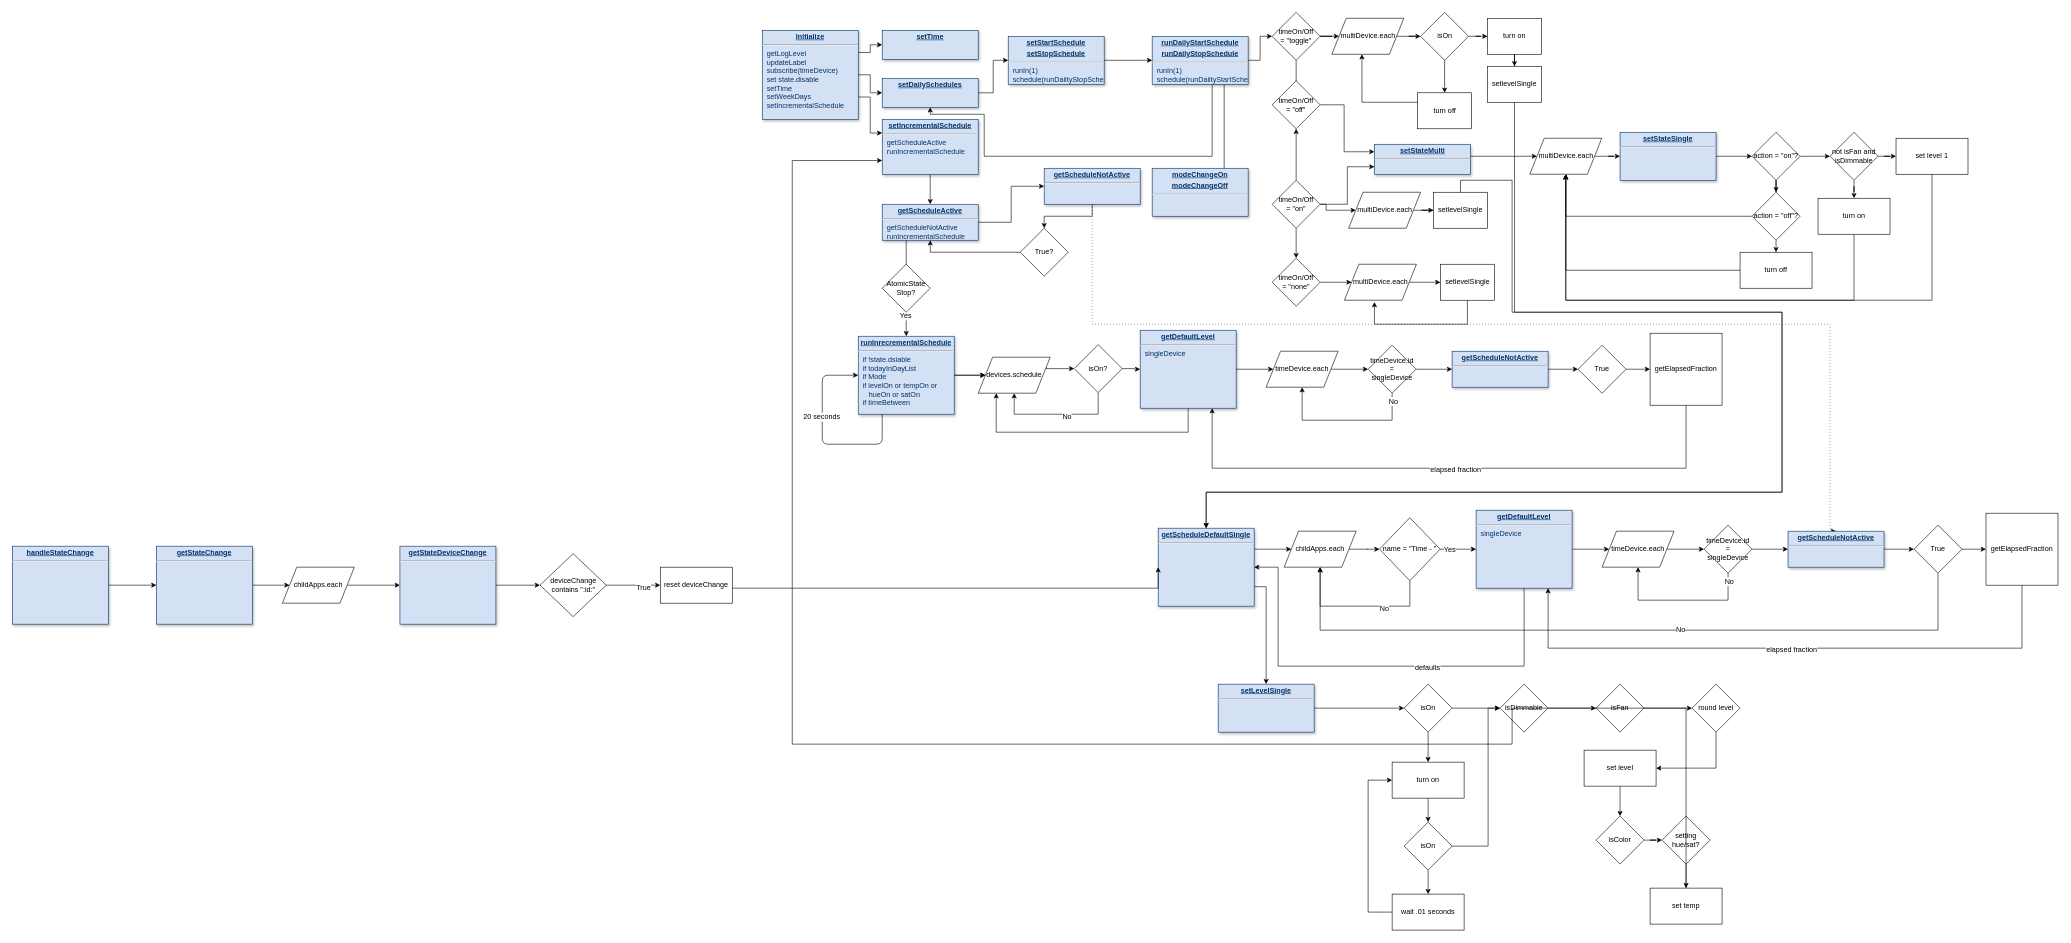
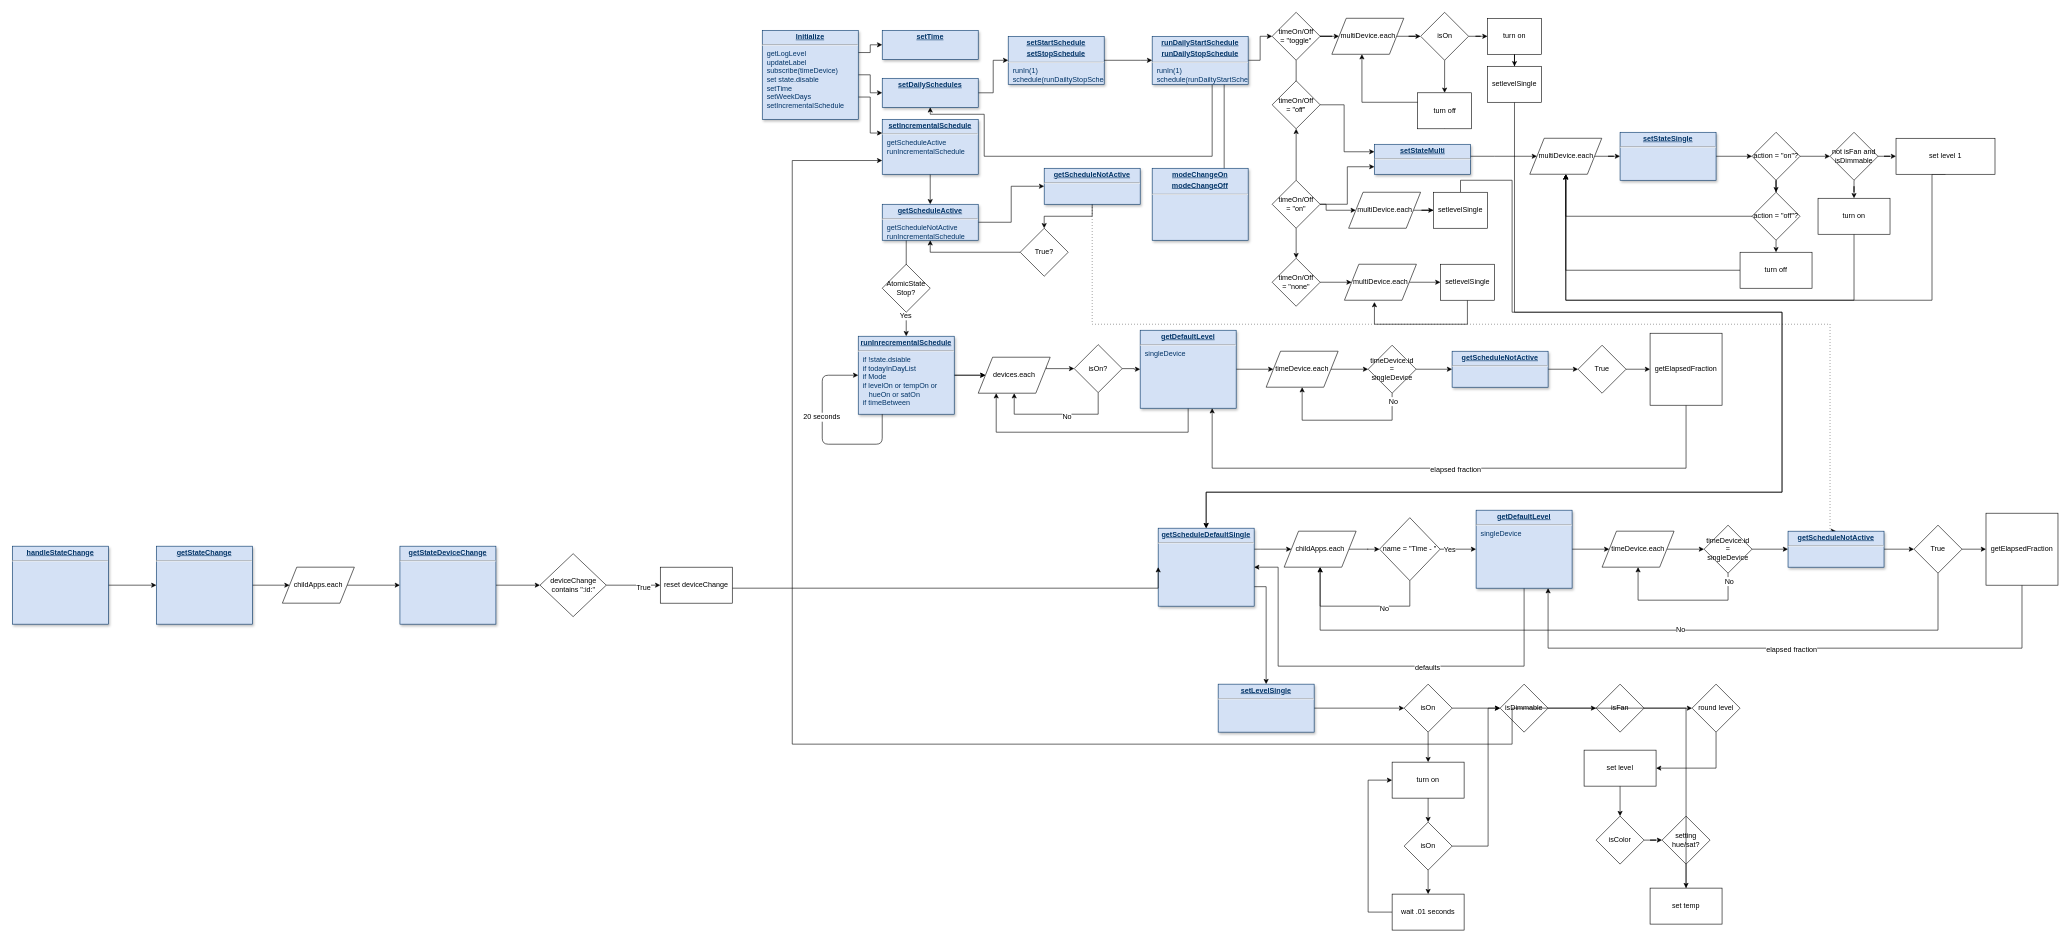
node "set level 1": size 72x36 -> 99x36
node "modeChangeOn modeChangeOff": size 96x48 -> 96x72
node "devices.schedule": label "devices.schedule" -> "devices.each"
